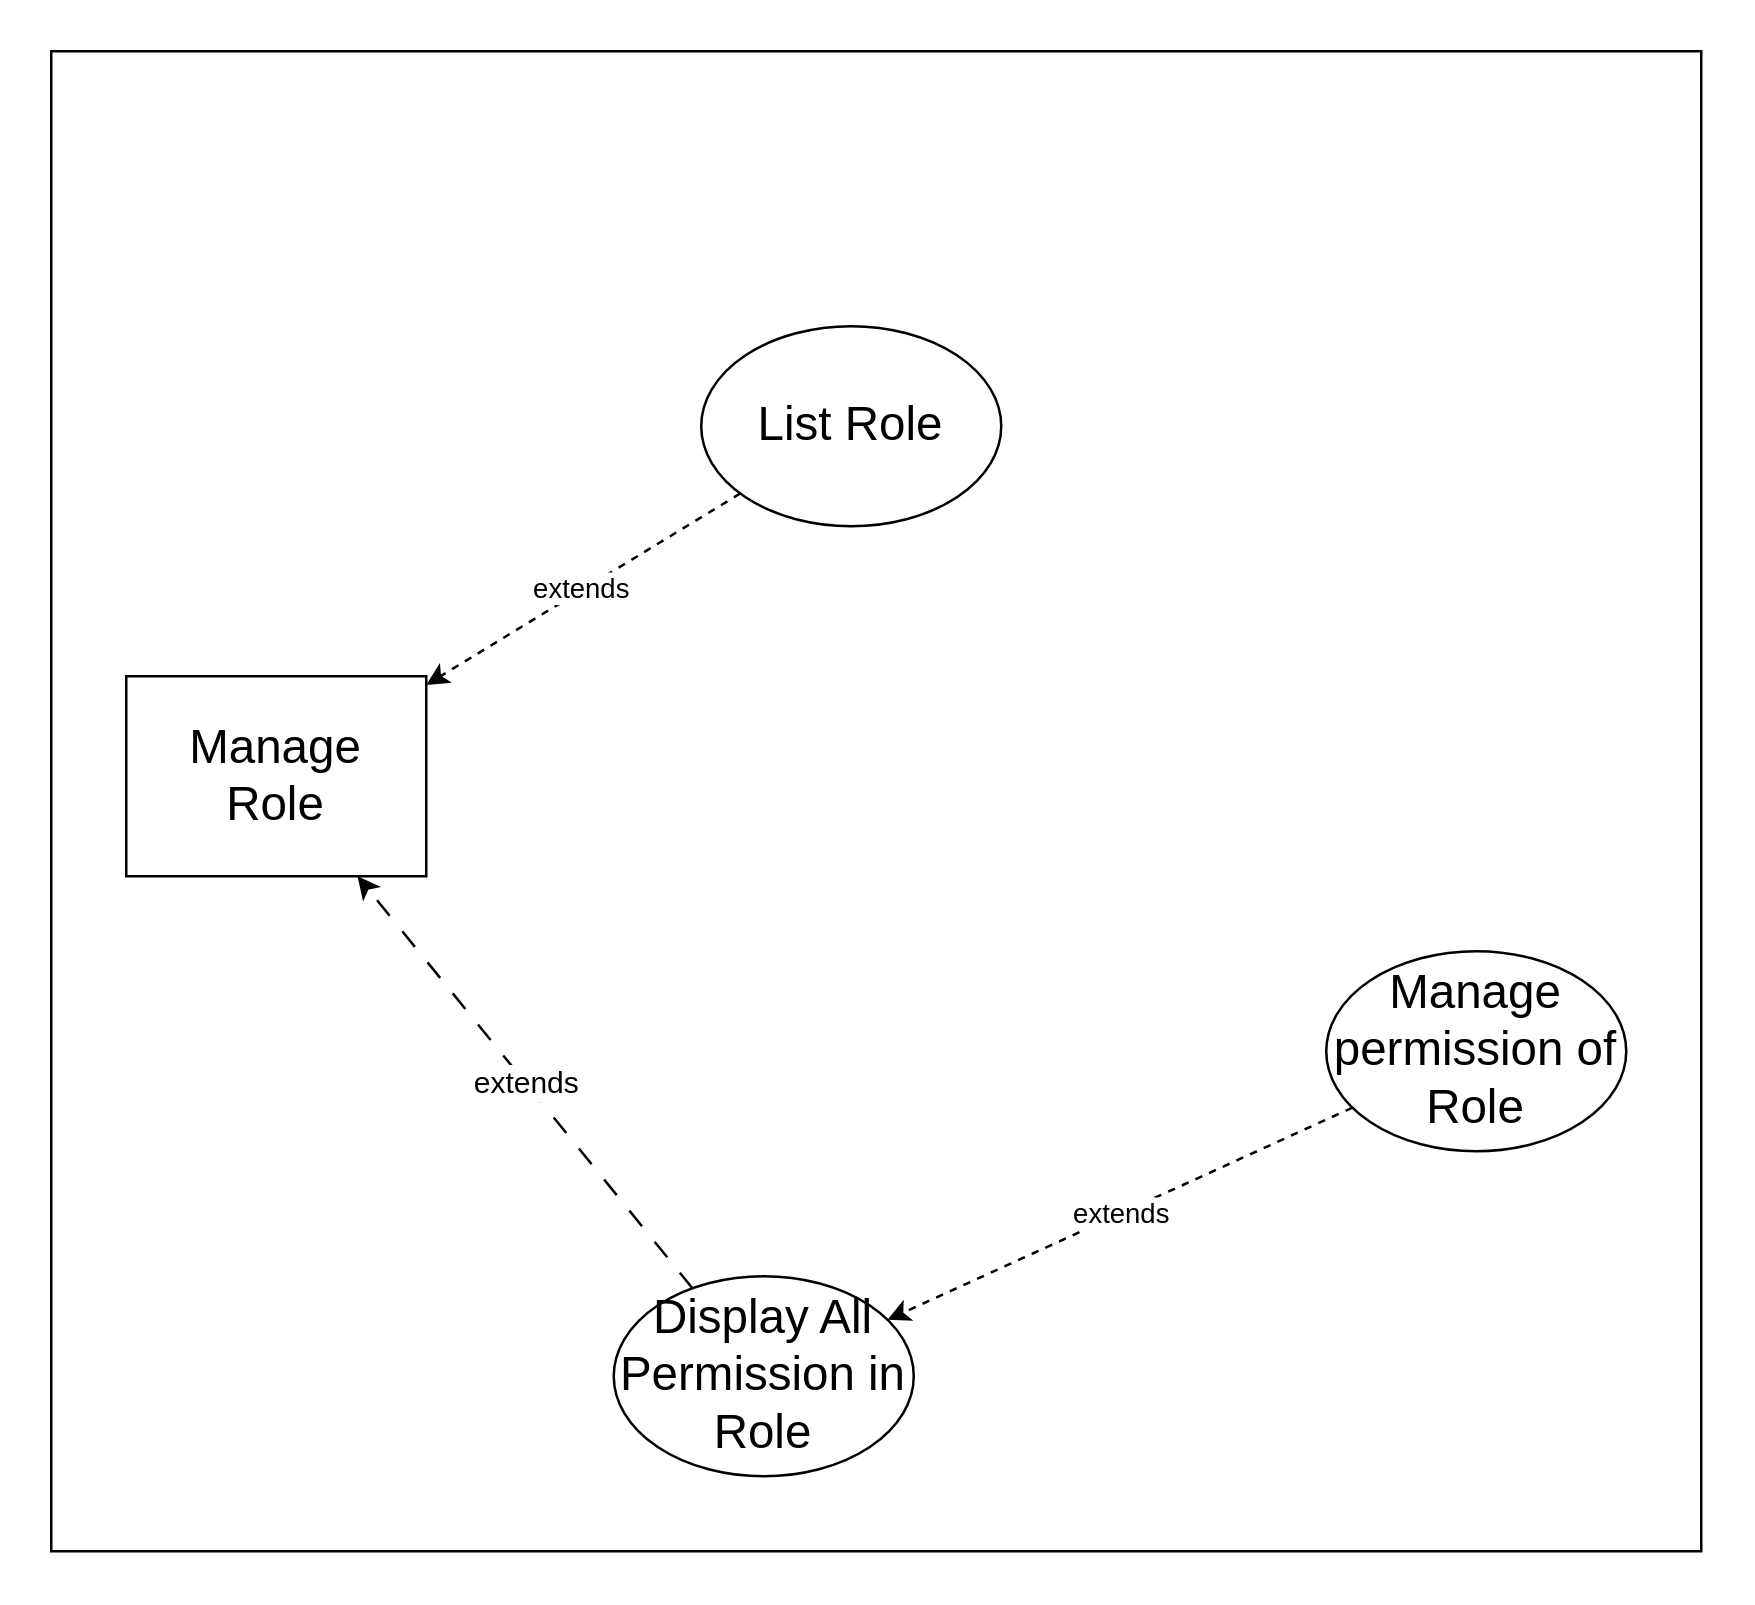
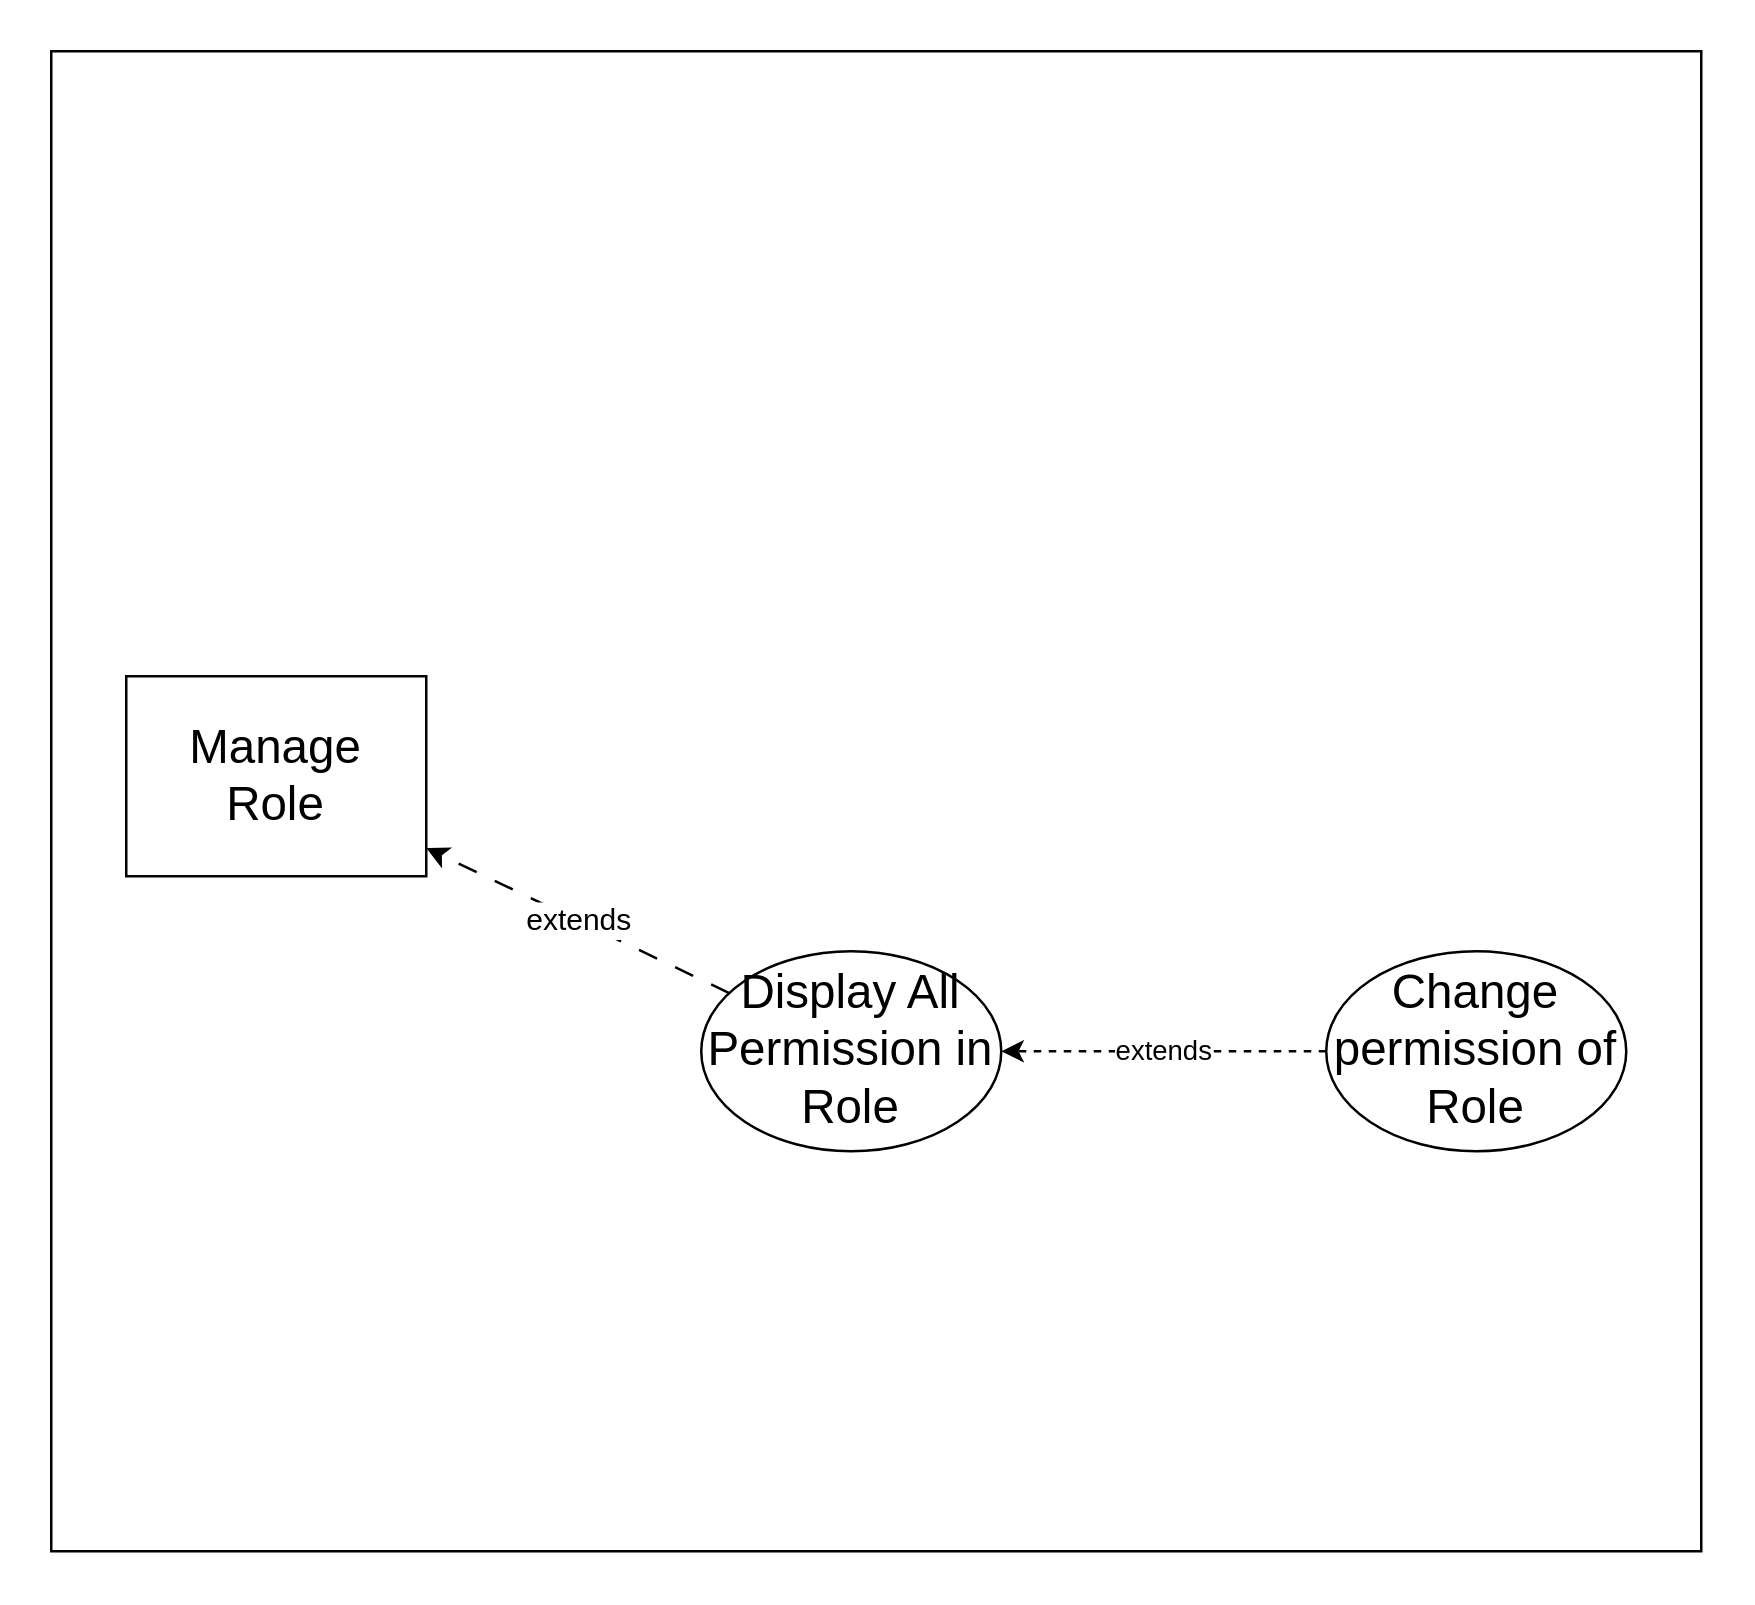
node "List Role": removed
edge "List Role" -> "Manage Role": removed, label "extends"
node "Manage permission of Role": label "Manage permission of Role" -> "Change permission of Role"
node "Display All Permission in Role": moved (764, 1376) -> (851, 1051)
